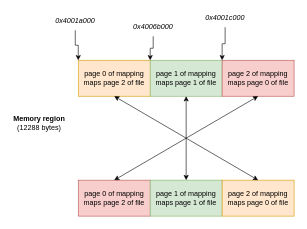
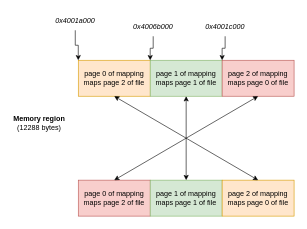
node "0x4001c000": moved (225, 18) -> (225, 27)
